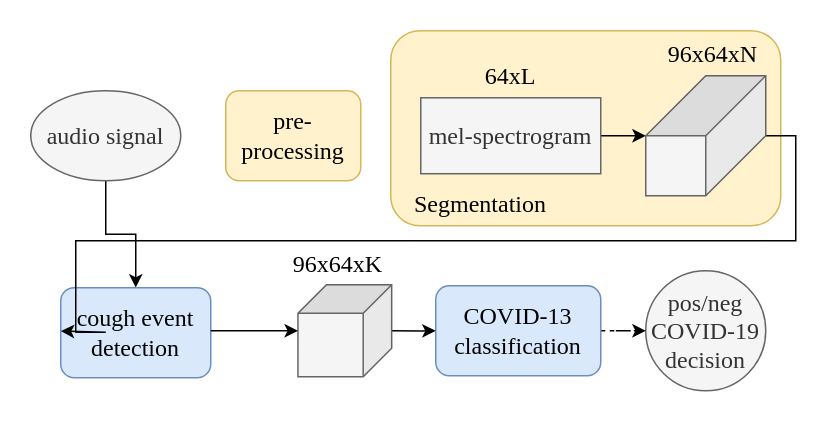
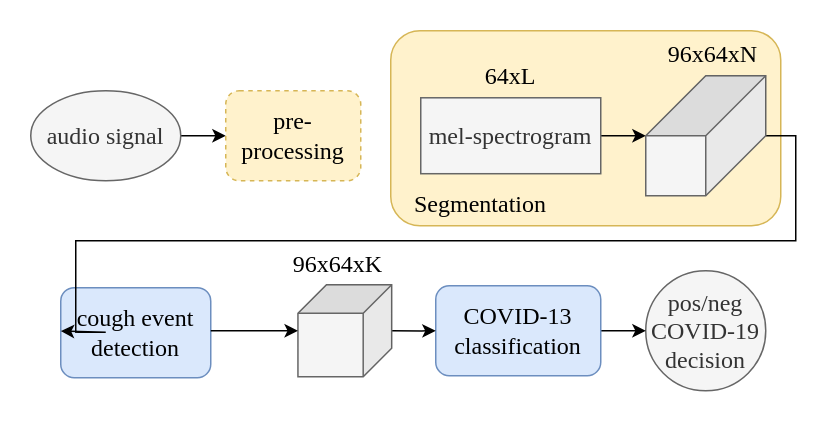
node "pre-processing": style solid -> dashed
edge "audio signal" -> "cough event detection": now "audio signal" -> "pre-processing"
edge "COVID-13 classification" -> "pos/neg COVID-19 decision": style dashed -> solid
